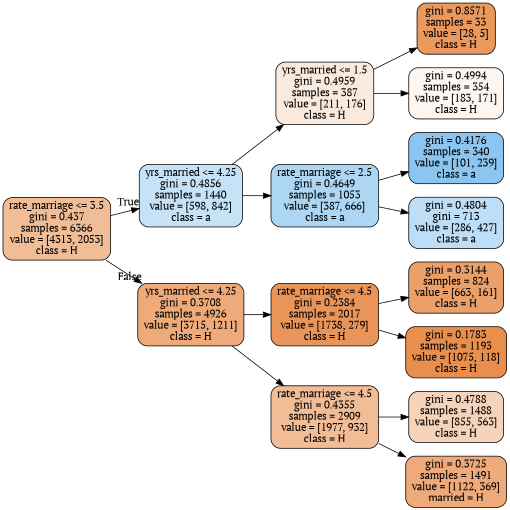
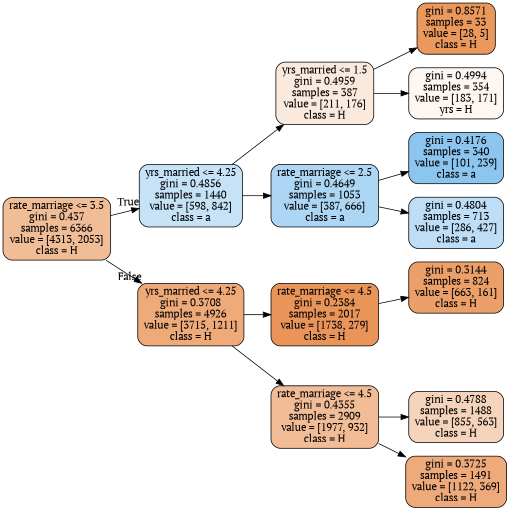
node "gini = 0.4994 samples = 354 value = [183, 171] class = H": label "gini = 0.4994 samples = 354 value = [183, 171] class = H" -> "gini = 0.4994 samples = 354 value = [183, 171] yrs = H"
node "gini = 0.4804 gini = 713 value = [286, 427] class = a": label "gini = 0.4804 gini = 713 value = [286, 427] class = a" -> "gini = 0.4804 samples = 713 value = [286, 427] class = a"
node "gini = 0.1783 samples = 1193 value = [1075, 118] class = H": removed
node "gini = 0.3725 samples = 1491 value = [1122, 369] married = H": label "gini = 0.3725 samples = 1491 value = [1122, 369] married = H" -> "gini = 0.3725 samples = 1491 value = [1122, 369] class = H"
